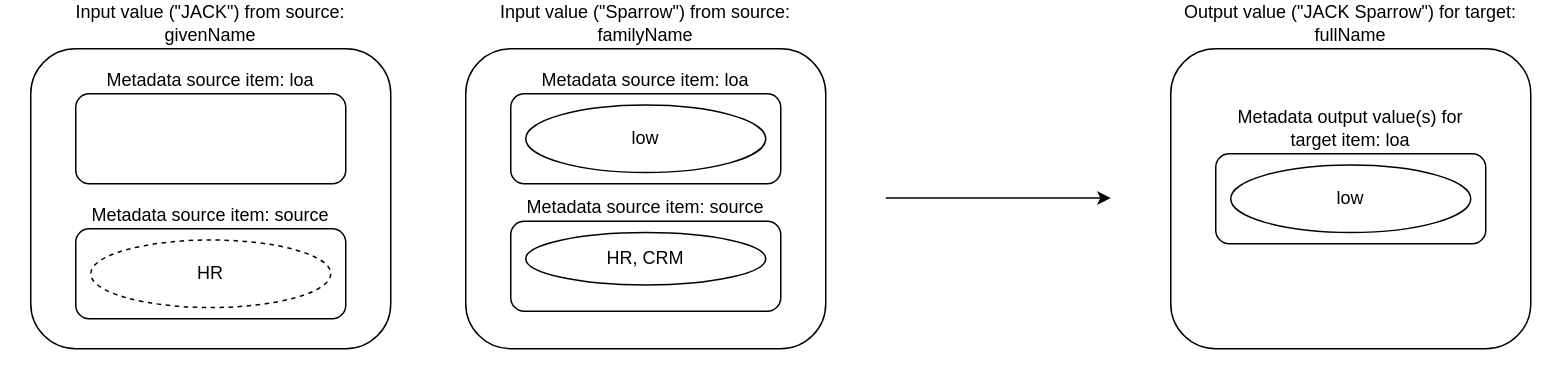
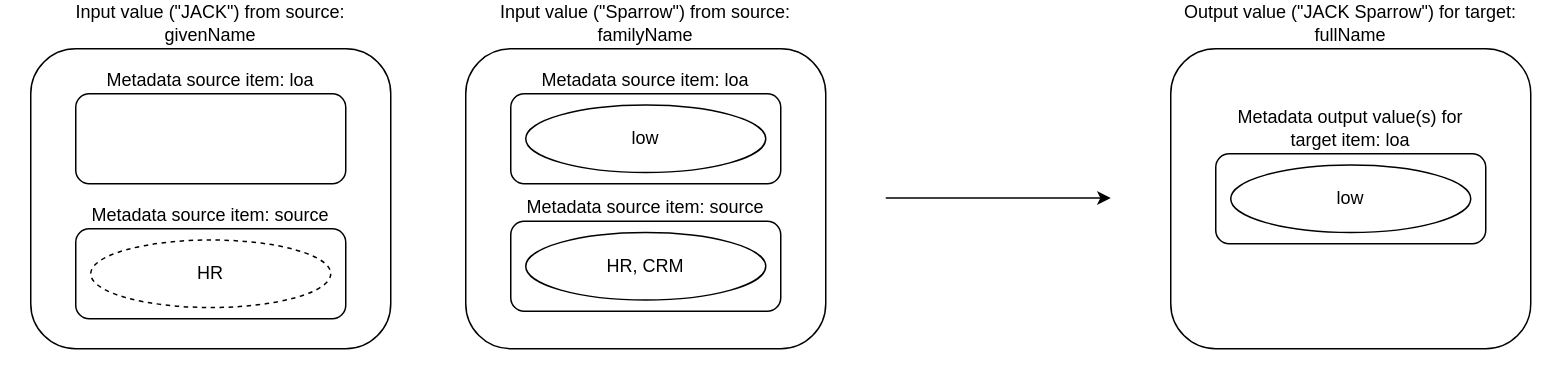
node "HR, CRM": size 240x53 -> 240x68
